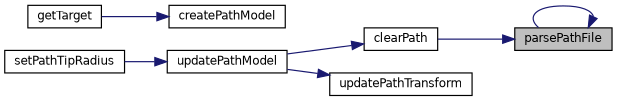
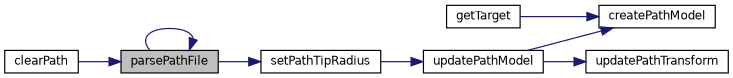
edge "updatePathModel" -> "clearPath": now "updatePathModel" -> "createPathModel"
edge "parsePathFile" -> "setPathTipRadius": added
